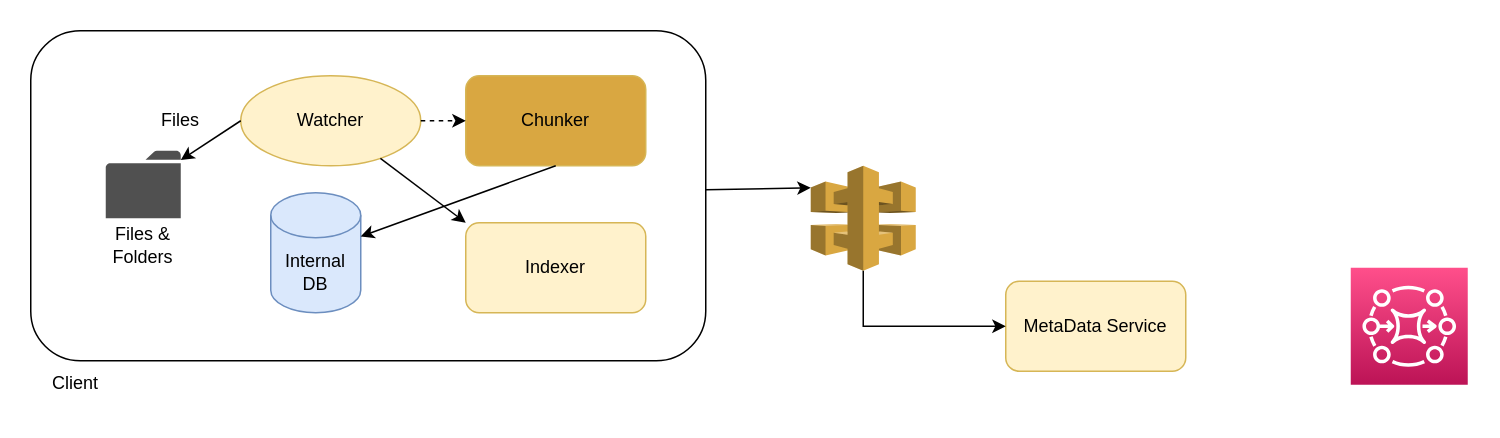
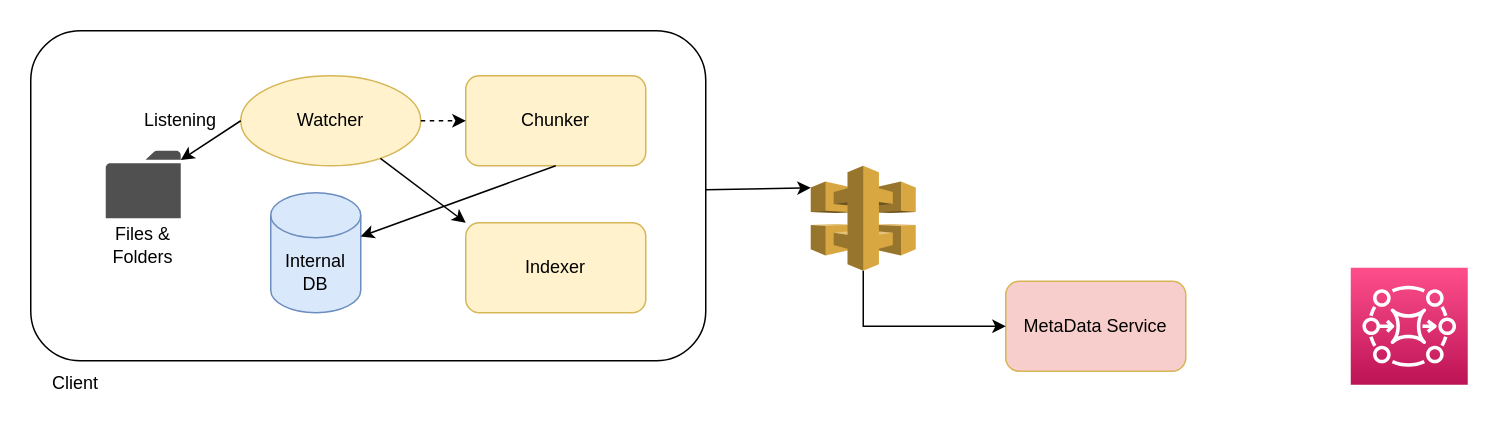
node "Files": label "Files" -> "Listening"
node "Chunker": fillcolor #d9a741 -> #fff2cc
node "MetaData Service": fillcolor #fff2cc -> #f8cecc
